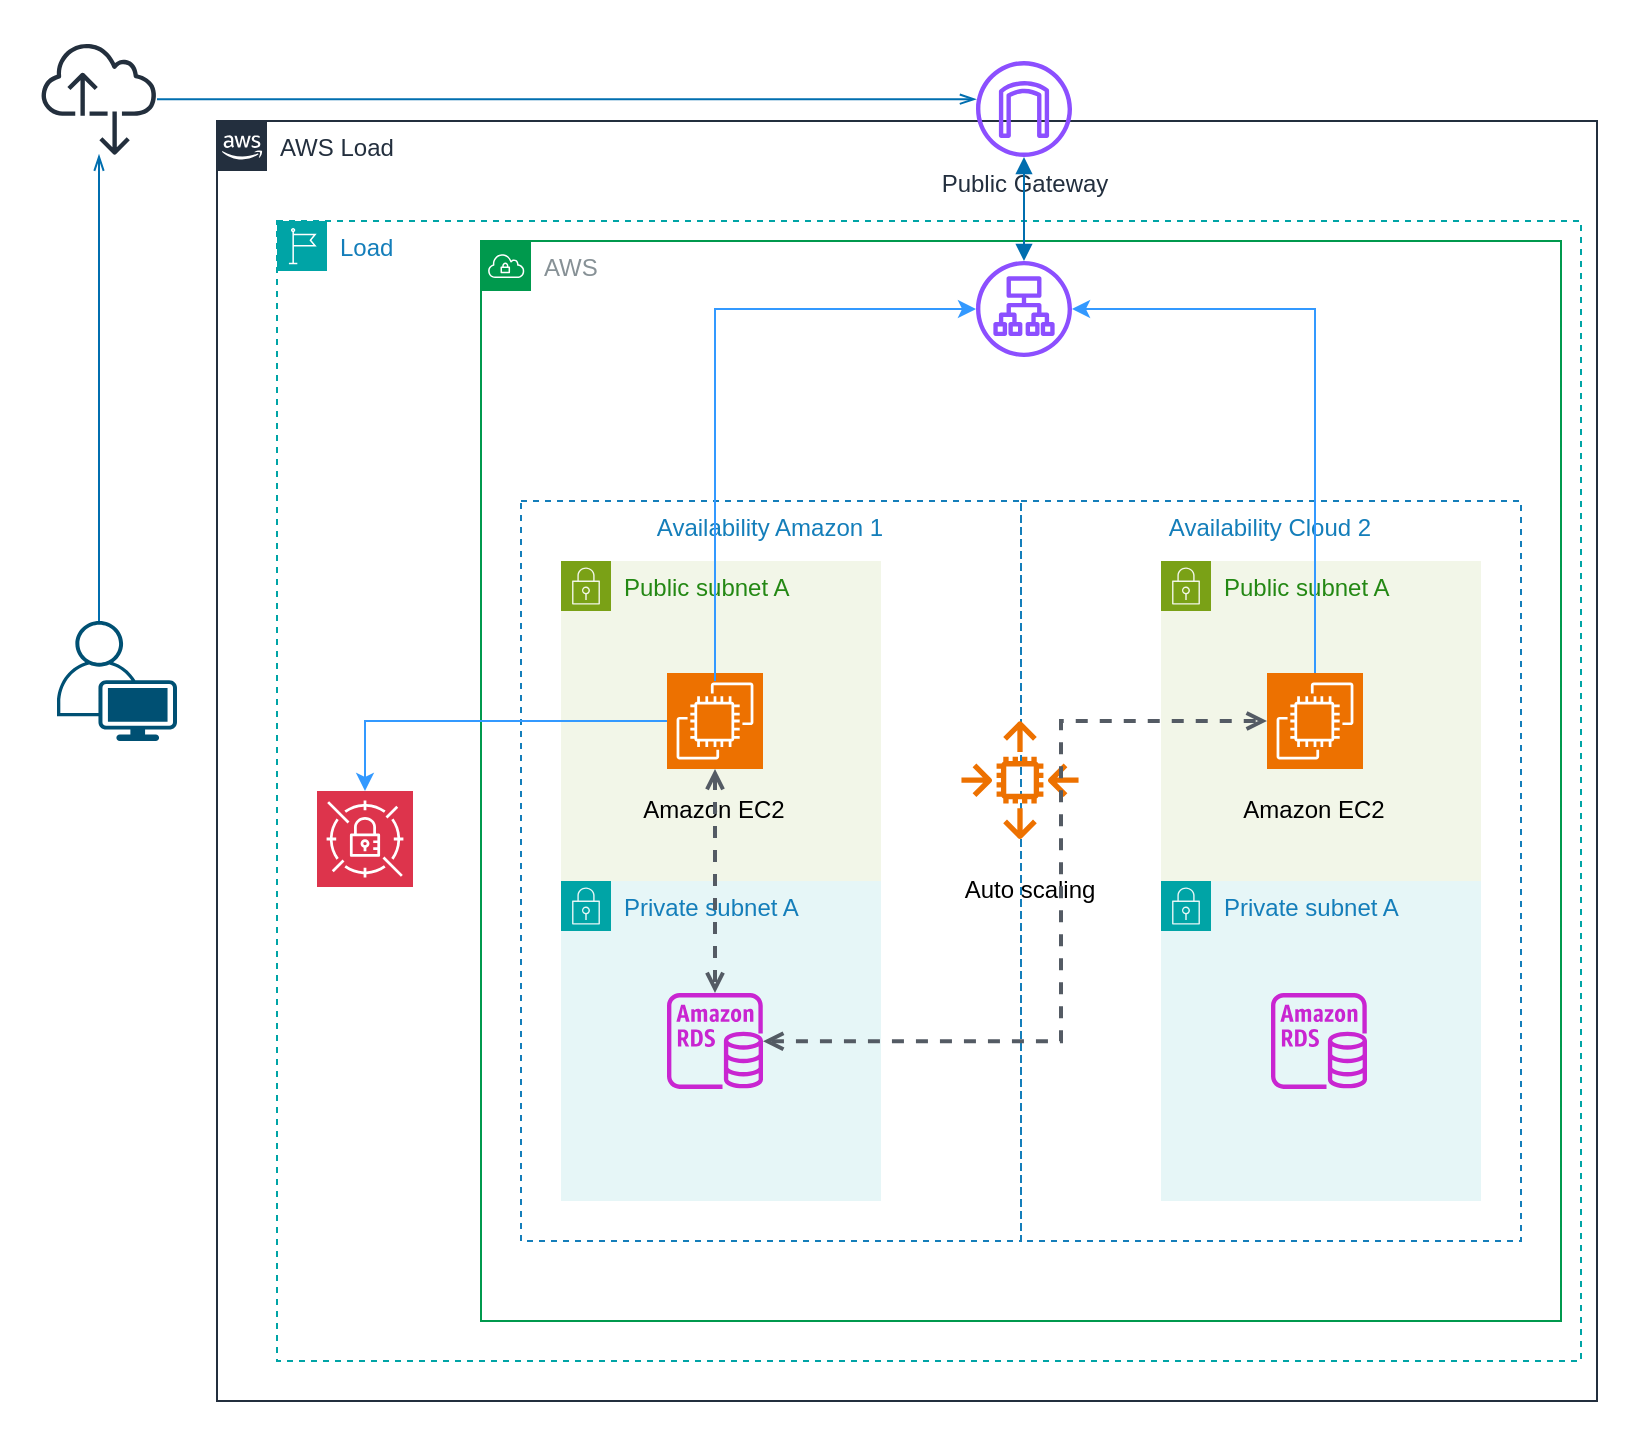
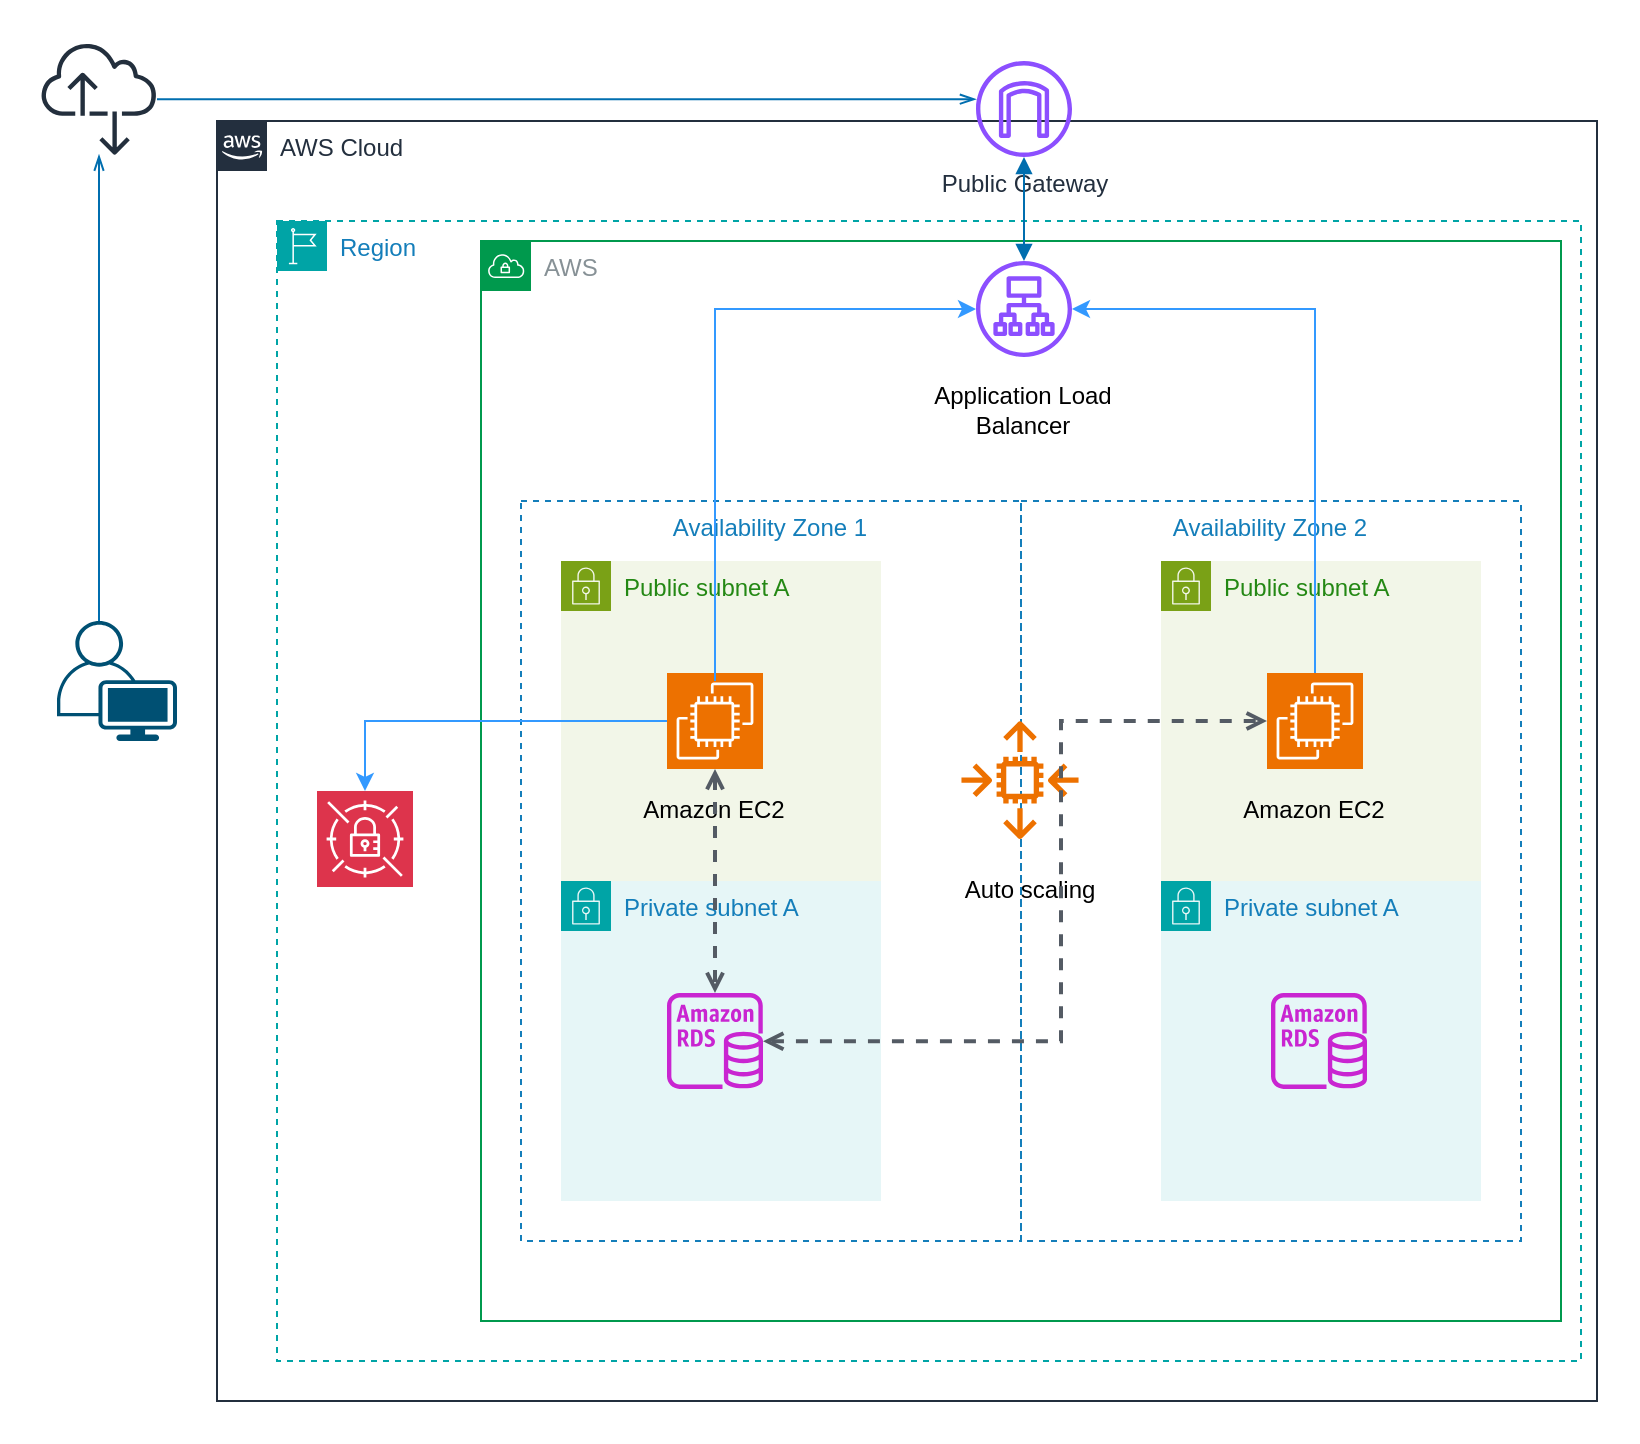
node "AWS Load": label "AWS Load" -> "AWS Cloud"
node "Load": label "Load" -> "Region"
node "Application Load Balancer": added
node "Availability Amazon 1": label "Availability Amazon 1" -> "Availability Zone 1"
node "Availability Cloud 2": label "Availability Cloud 2" -> "Availability Zone 2"
